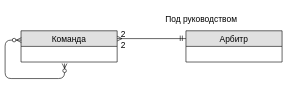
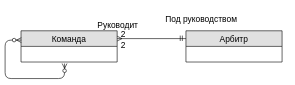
node "Руководит": added
